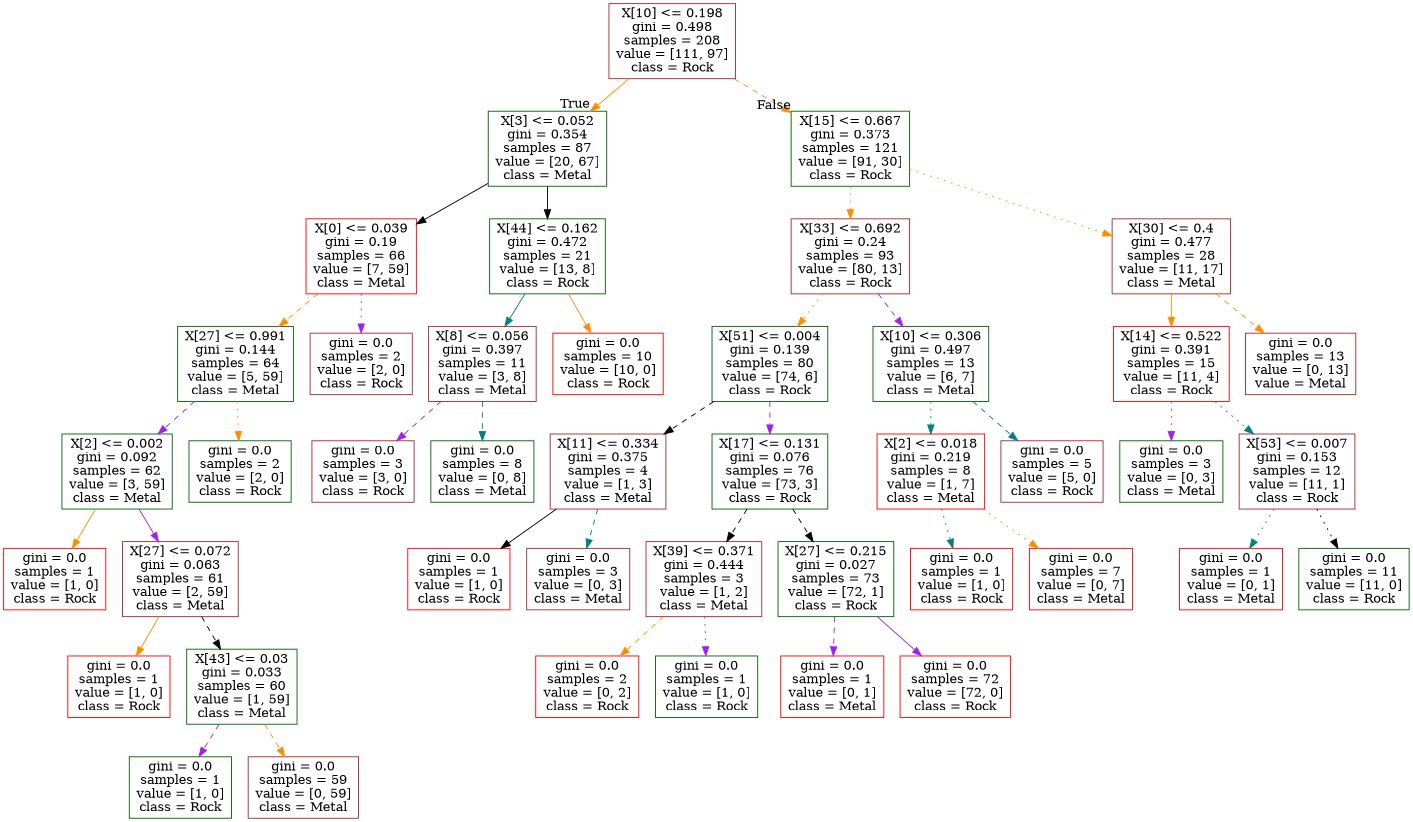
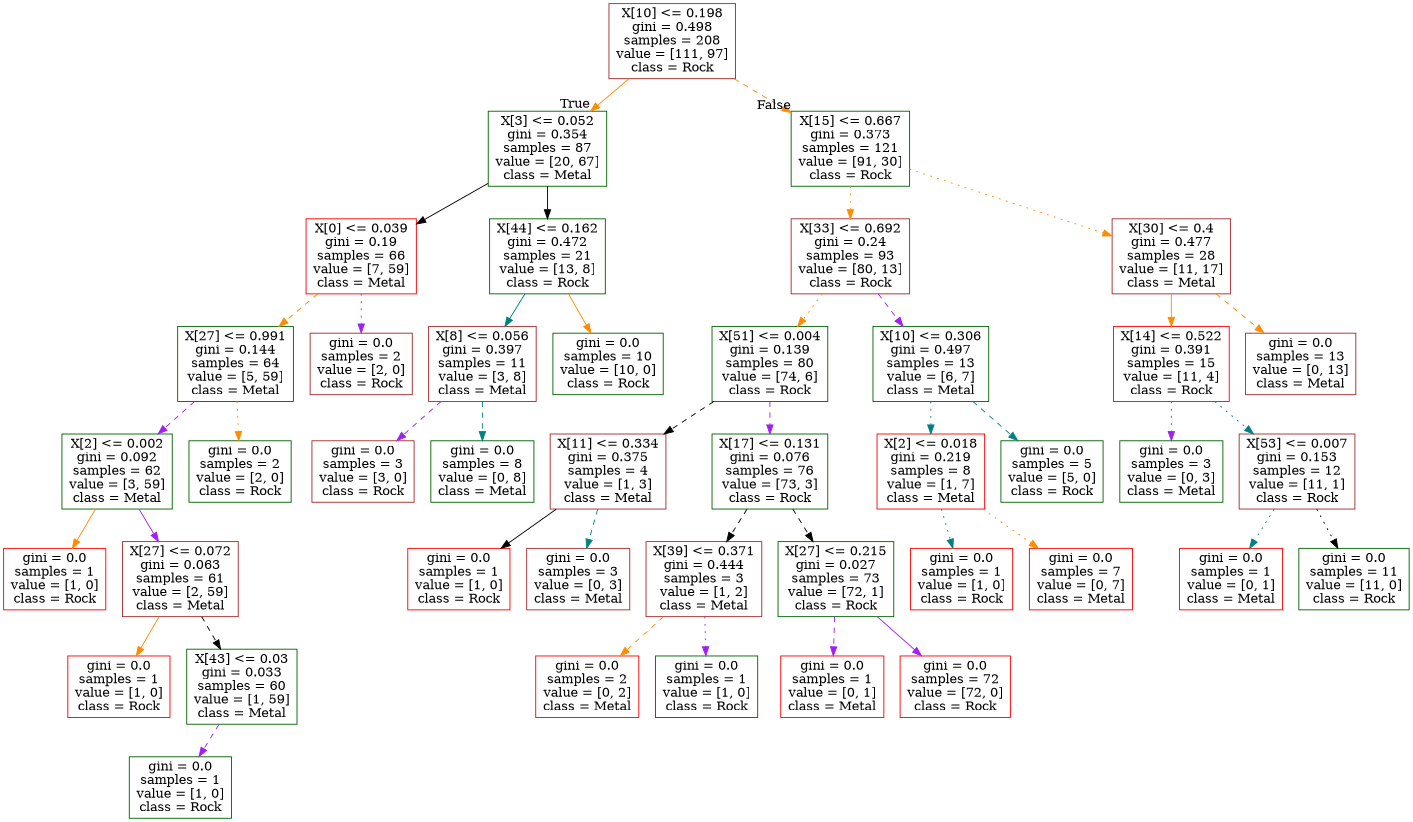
node "gini = 0.0 samples = 10 value = [10, 0] class = Rock": color red -> darkgreen
node "gini = 0.0 samples = 13 value = [0, 13] value = Metal": label "gini = 0.0 samples = 13 value = [0, 13] value = Metal" -> "gini = 0.0 samples = 13 value = [0, 13] class = Metal"
node "gini = 0.0 samples = 5 value = [5, 0] class = Rock": color brown -> darkgreen
node "gini = 0.0 samples = 2 value = [0, 2] class = Rock": label "gini = 0.0 samples = 2 value = [0, 2] class = Rock" -> "gini = 0.0 samples = 2 value = [0, 2] class = Metal"
node "gini = 0.0 samples = 59 value = [0, 59] class = Metal": removed
